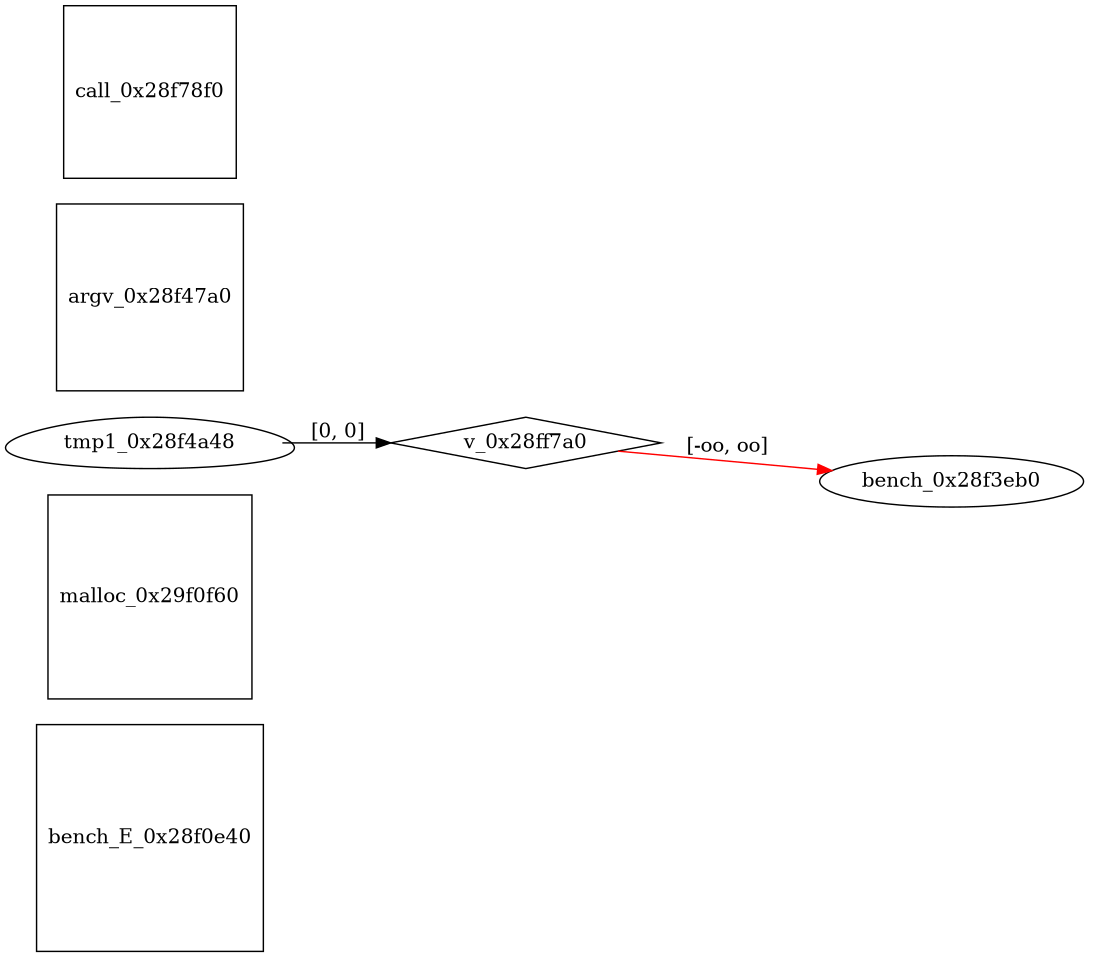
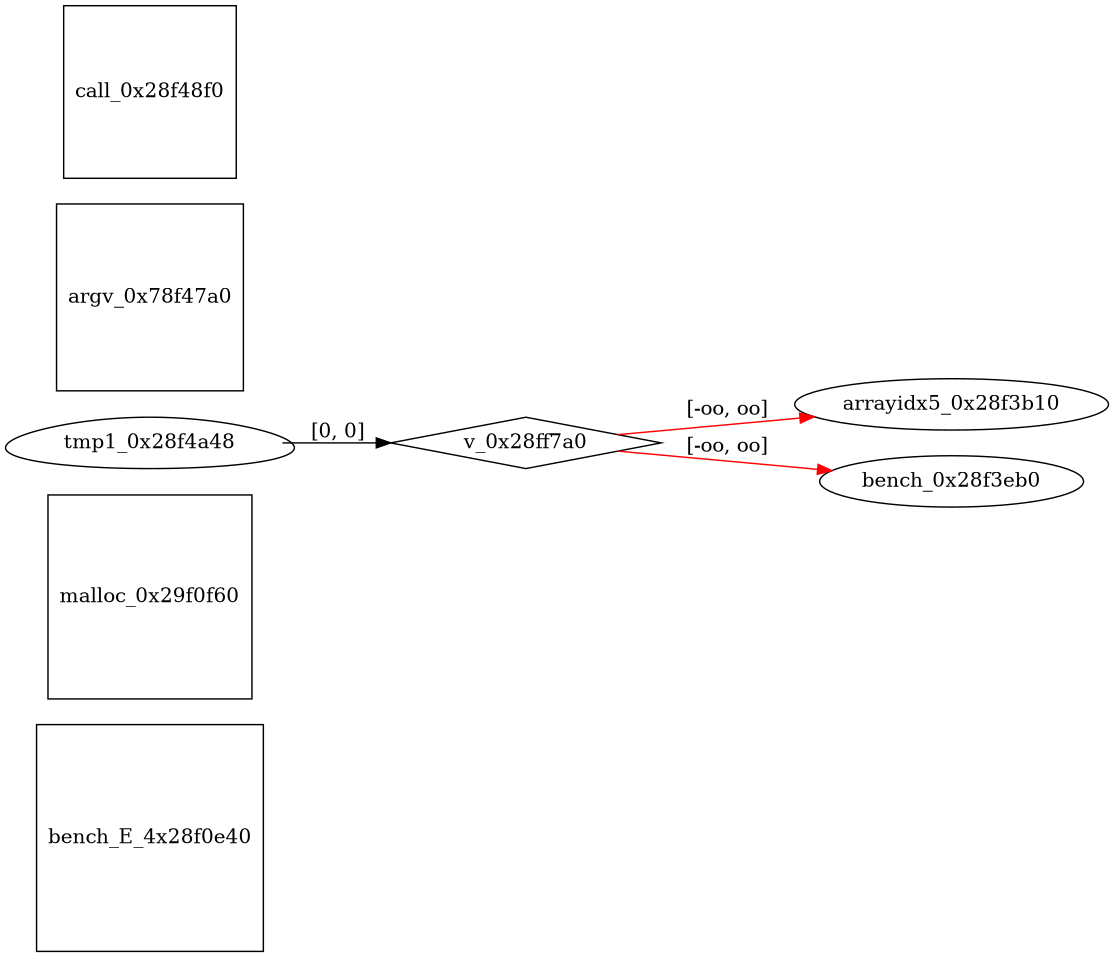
node "call_0x28f78f0": label "call_0x28f78f0" -> "call_0x28f48f0"
node "argv_0x28f47a0": label "argv_0x28f47a0" -> "argv_0x78f47a0"
node "arrayidx5_0x28f3b10": added
node "bench_E_0x28f0e40": label "bench_E_0x28f0e40" -> "bench_E_4x28f0e40"
